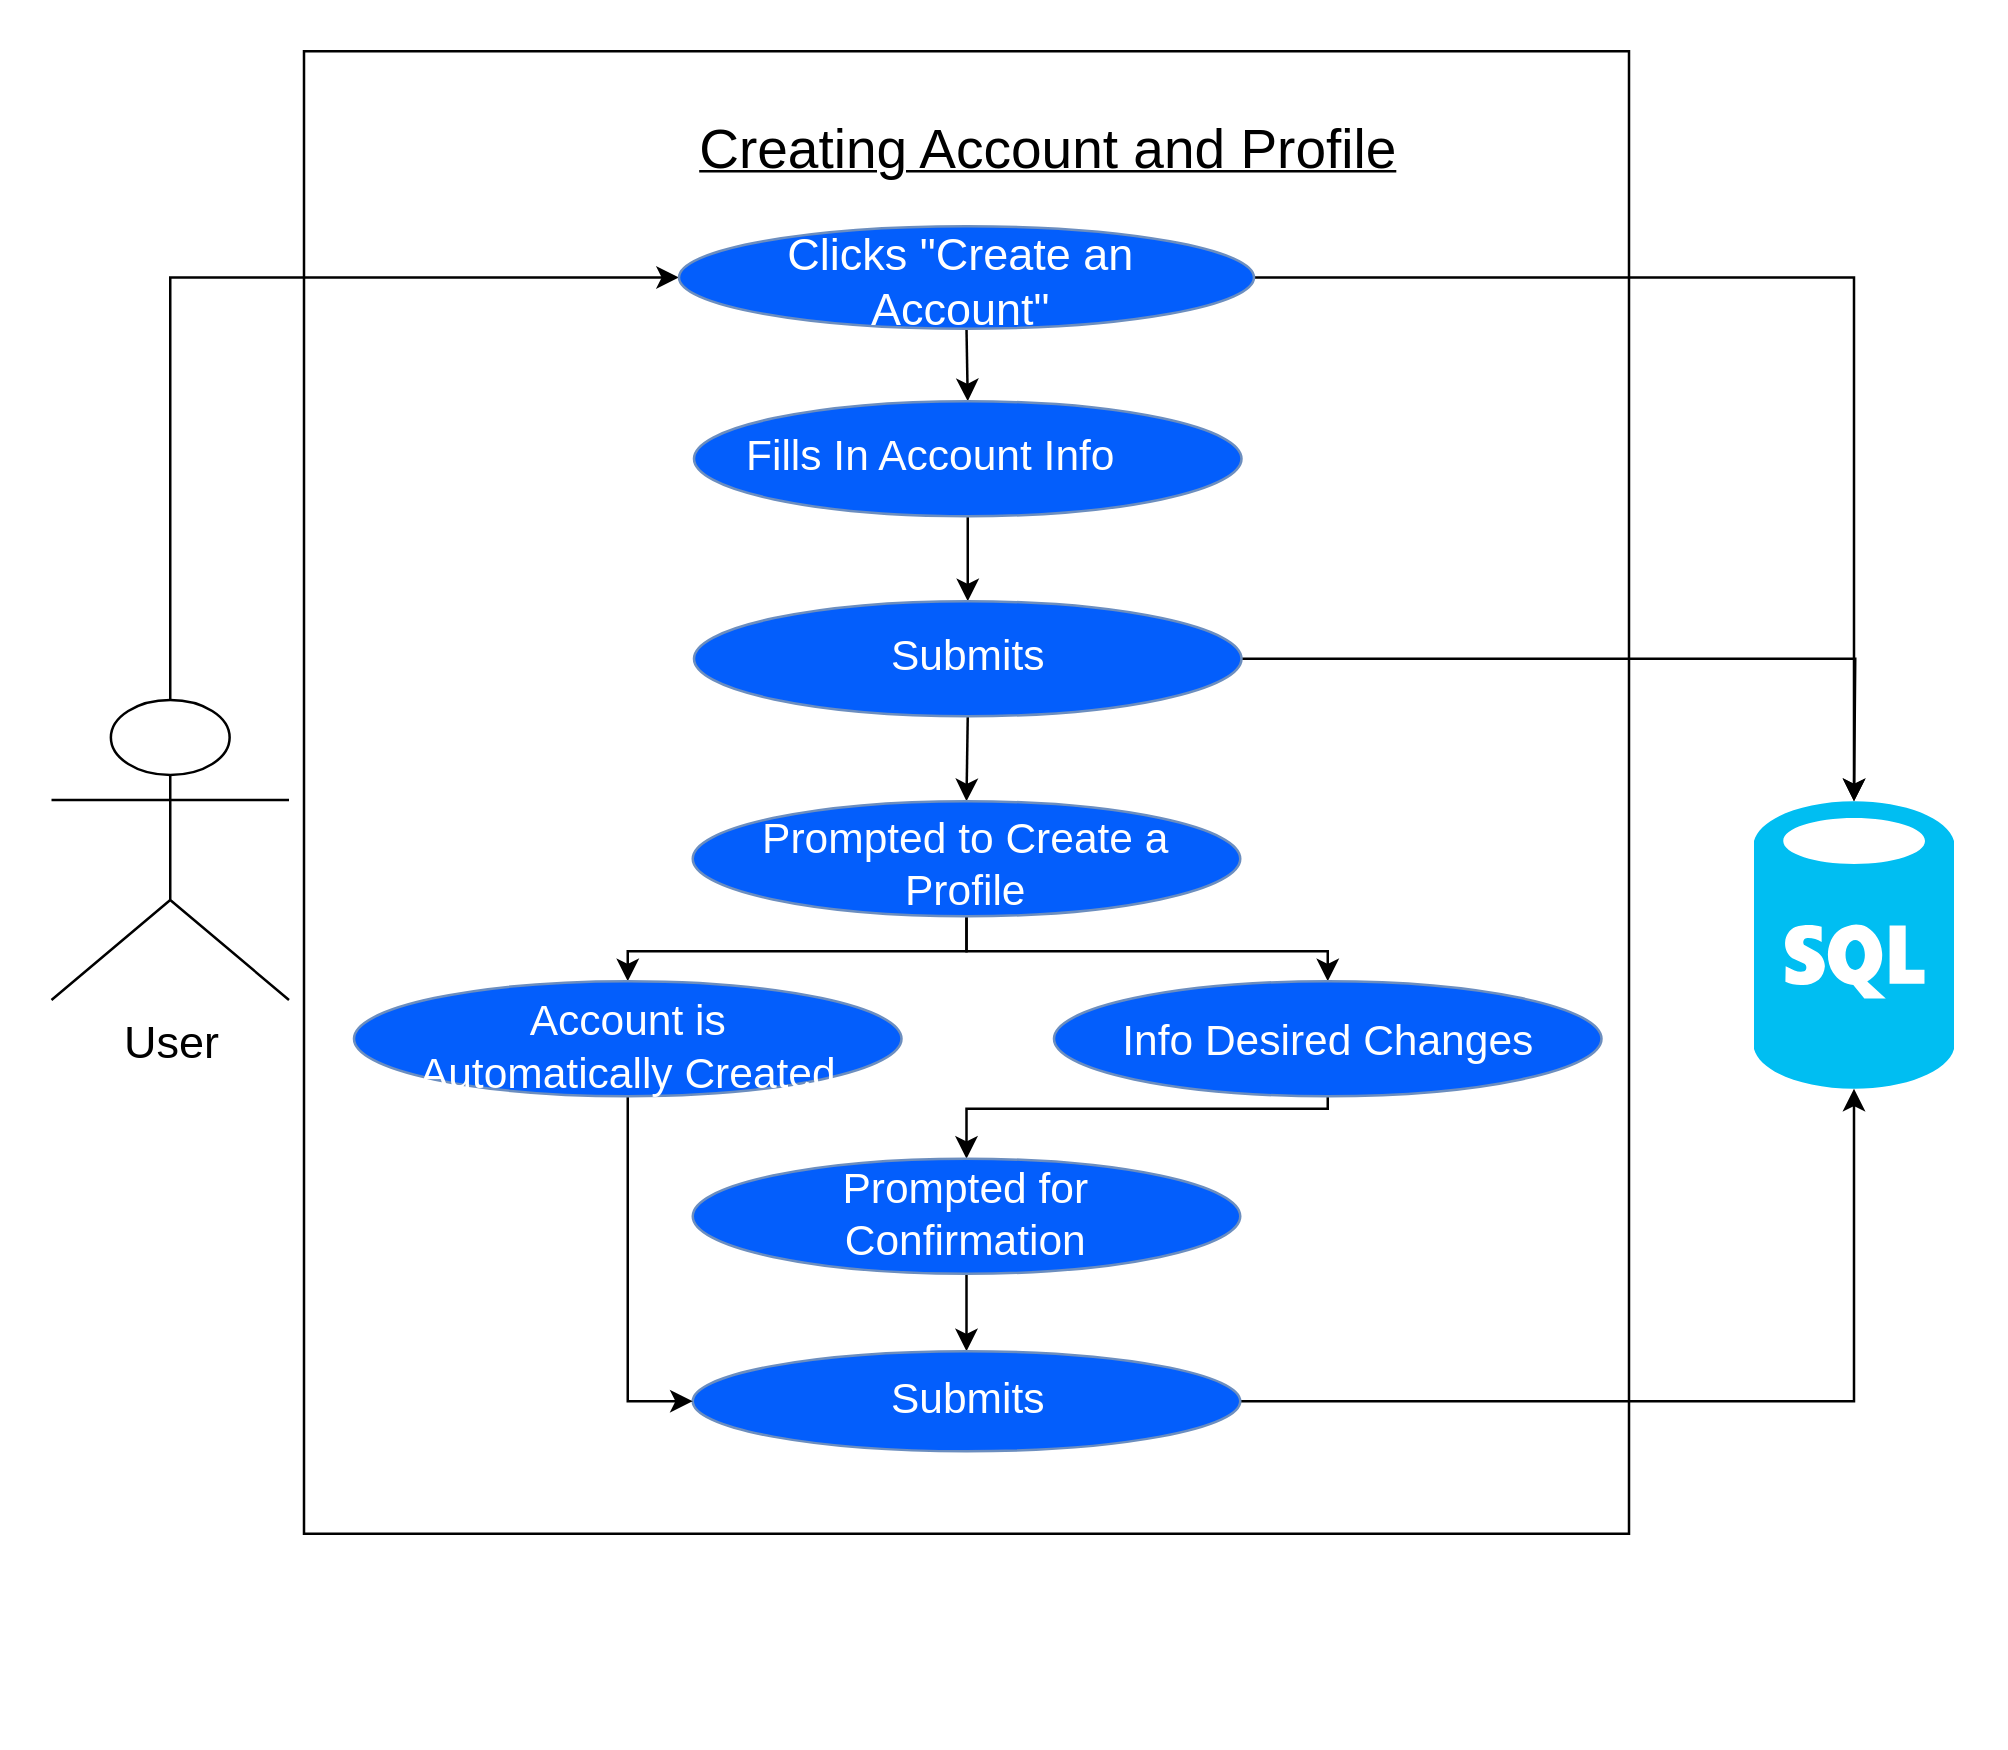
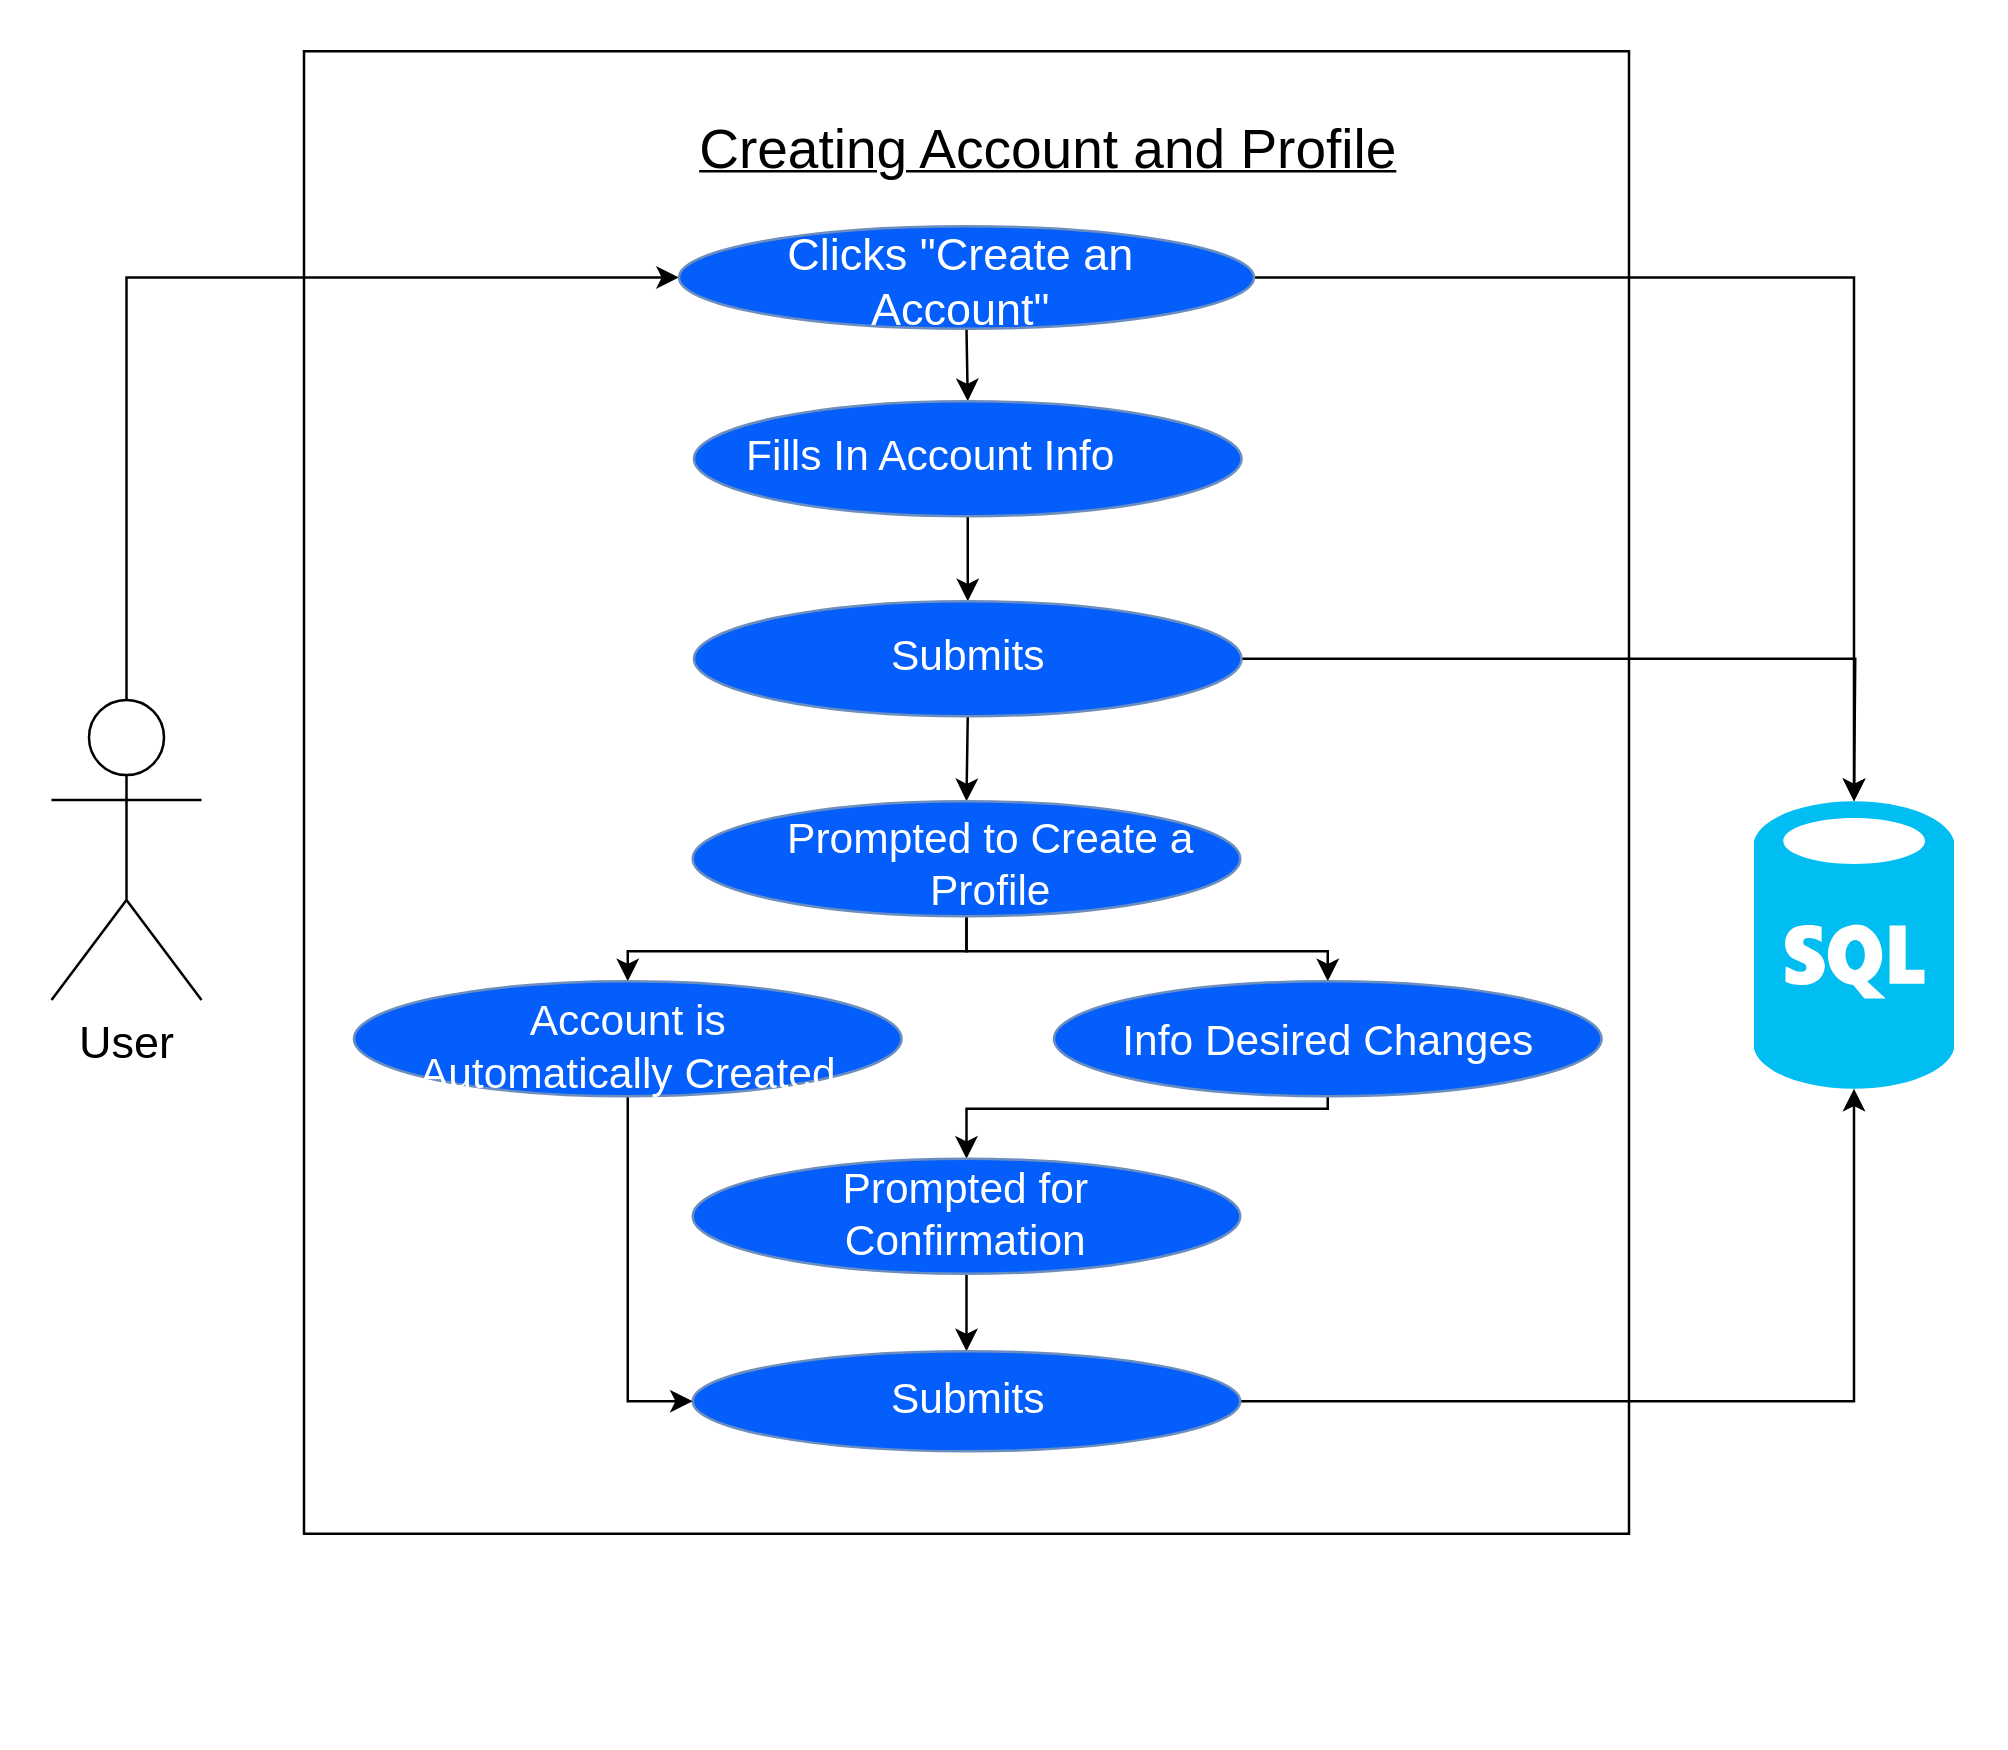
node "User": size 238x300 -> 150x300
node "Prompted to Create a Profile": moved (966, 866) -> (991, 866)
